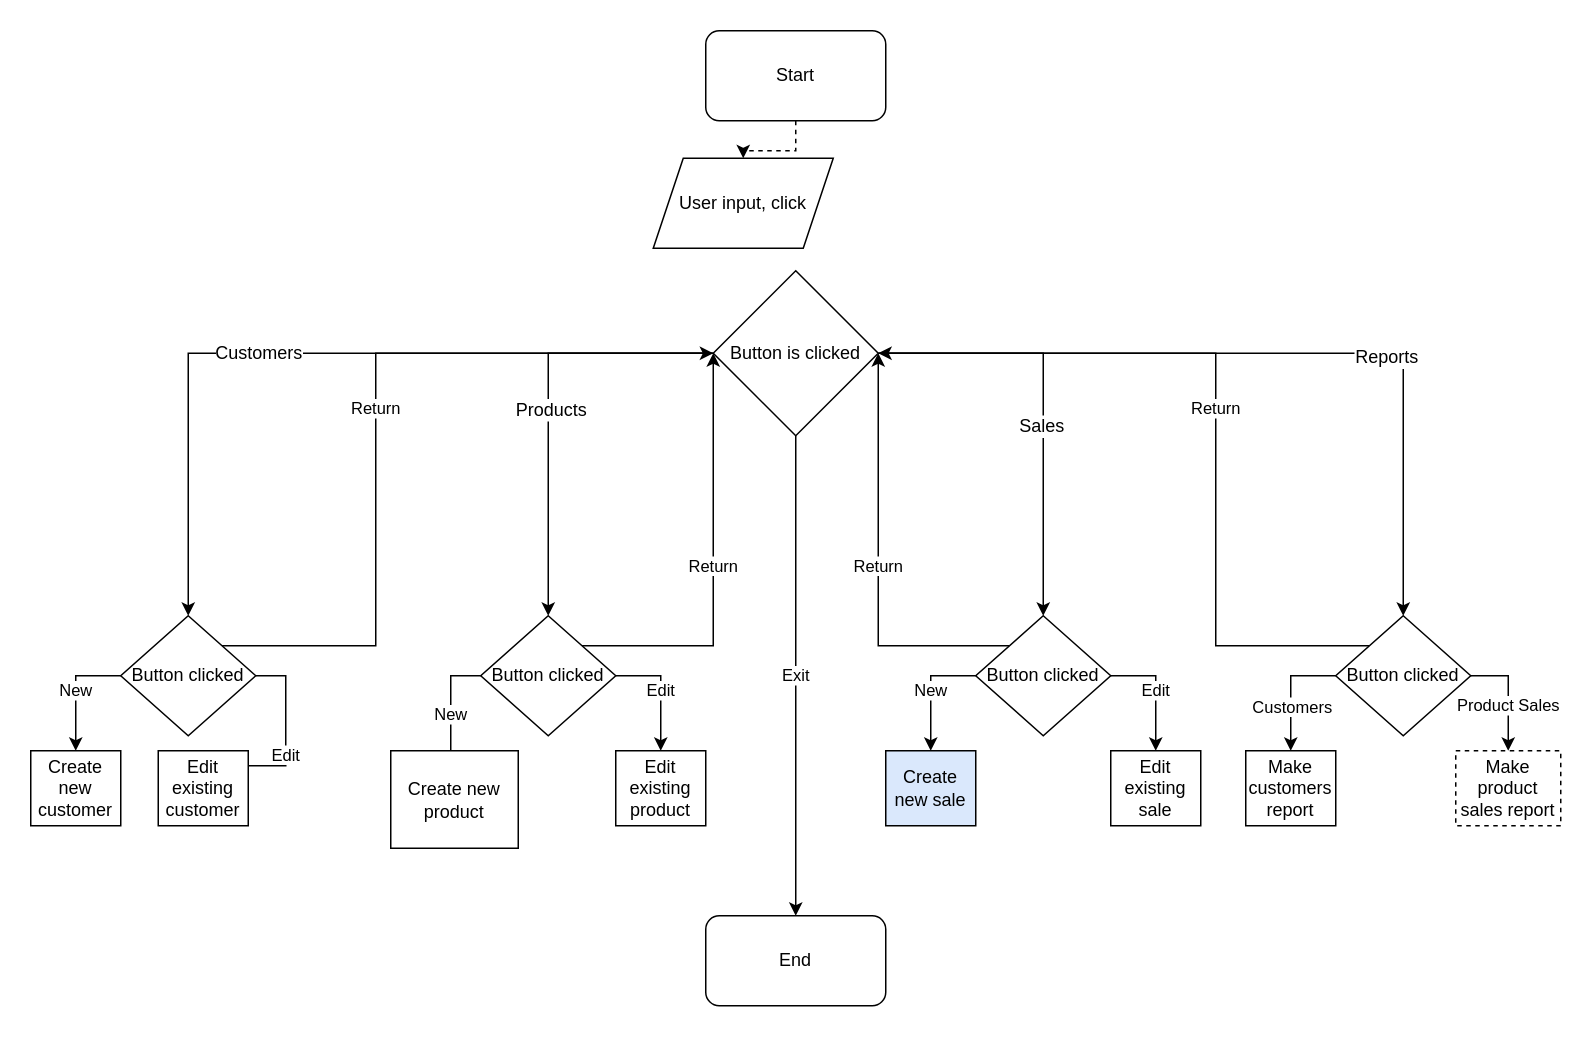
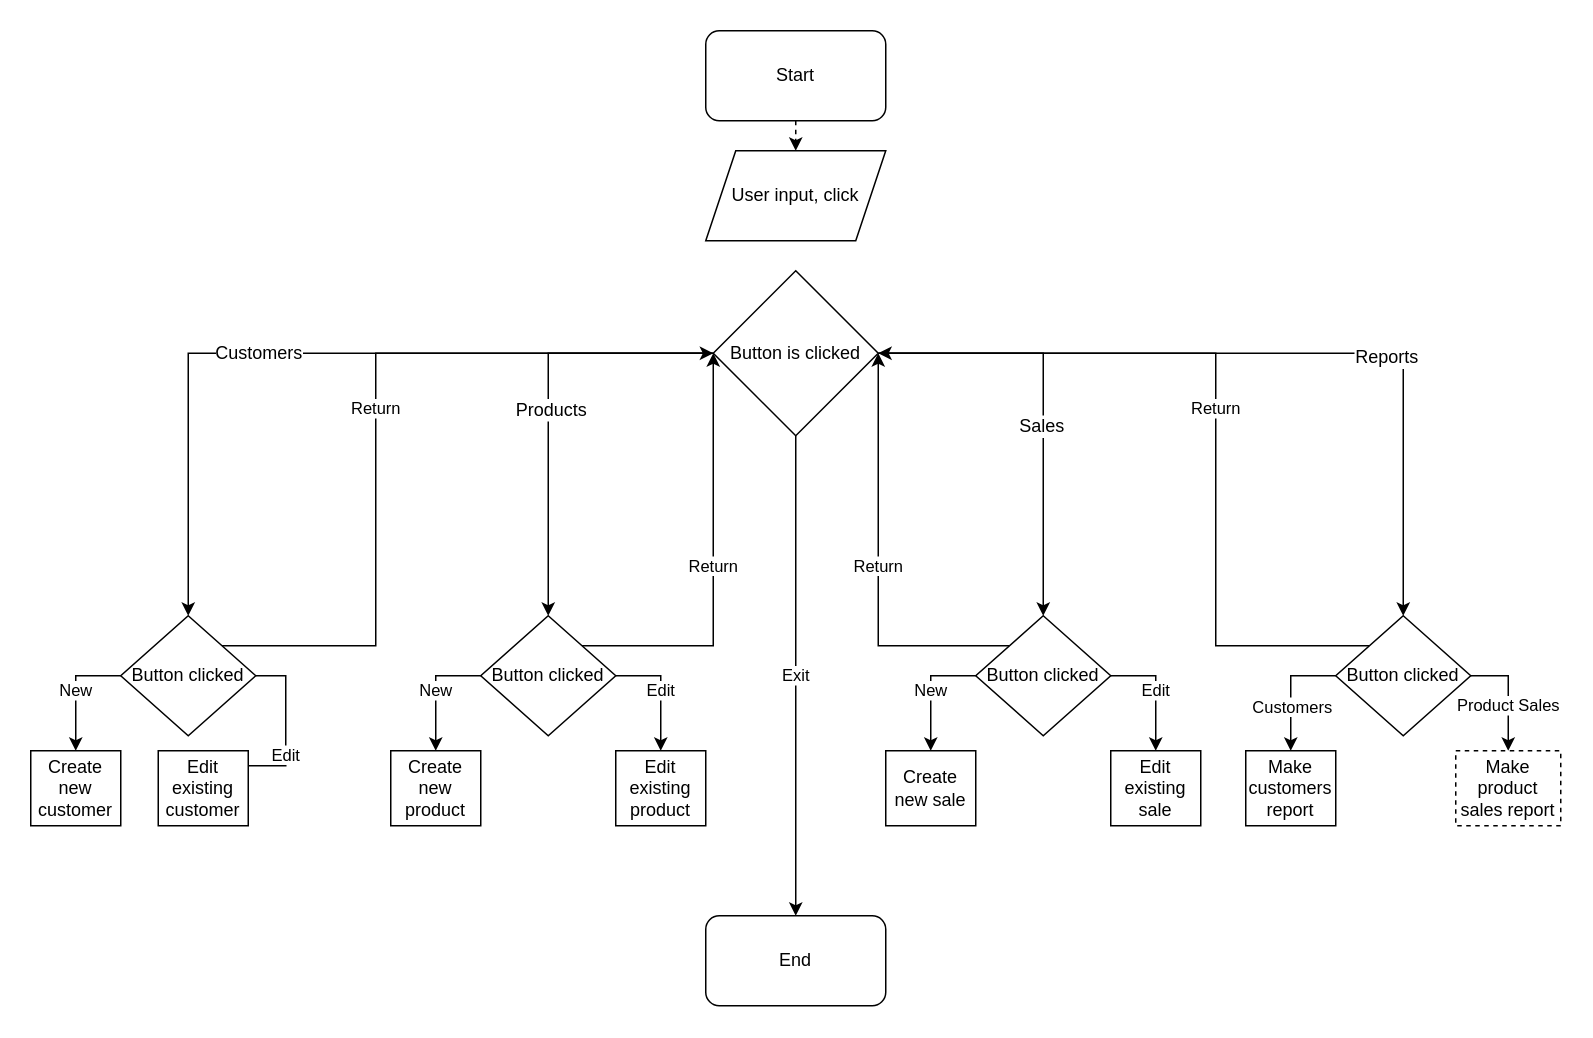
node "User input, click": moved (743, 203) -> (796, 196)
node "Create new sale": fillcolor #dae8fc -> #ffffff
node "Create new product": size 128x98 -> 90x75
